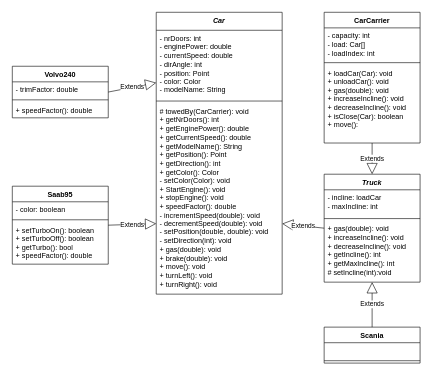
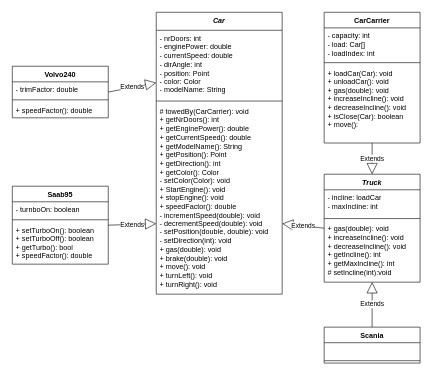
node "- color: boolean": label "- color: boolean" -> "- turnboOn: boolean"
